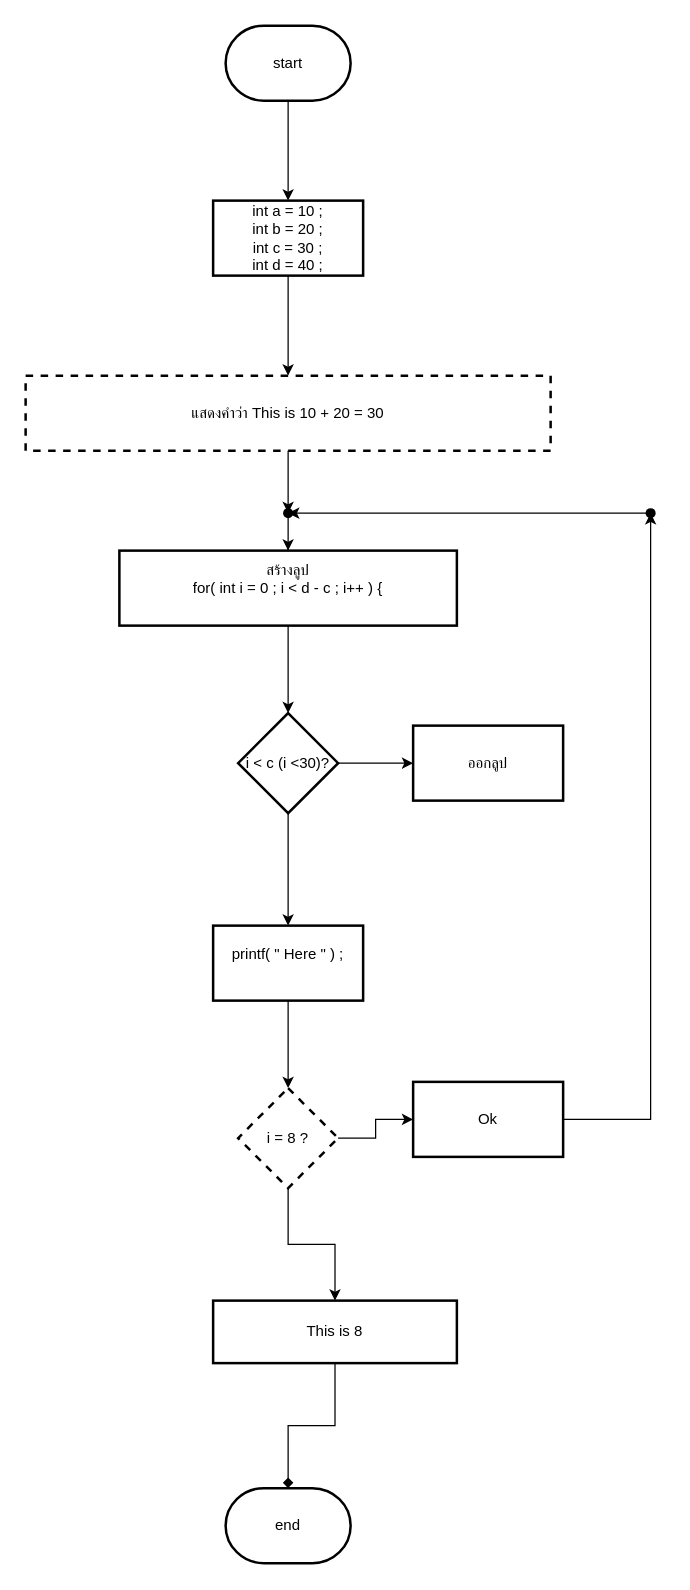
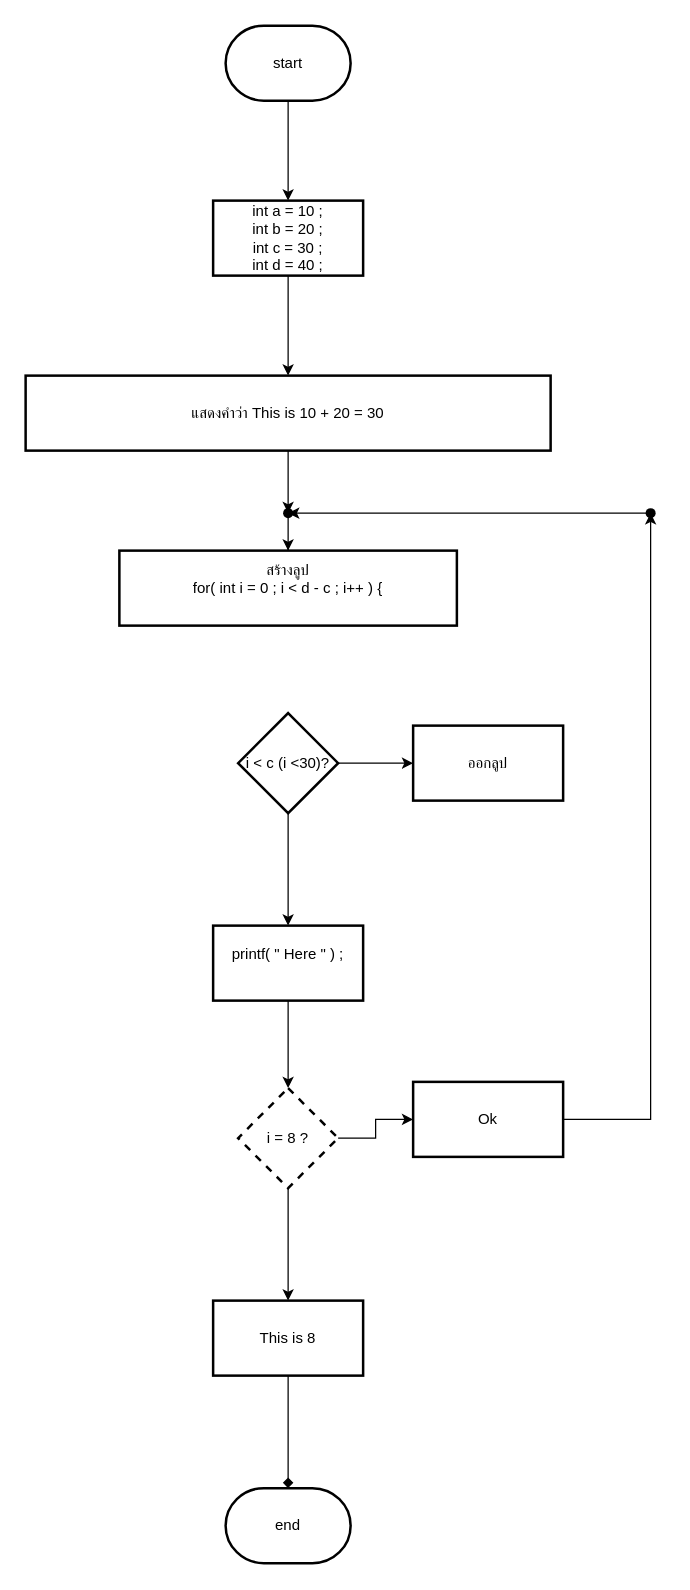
node "แสดงคำว่า This is 10 + 20 = 30": style dashed -> solid
edge "สร้างลูป for( int i = 0 ; i < d - c ; i++ ) {" -> "i < c (i <30)?": removed
node "This is 8": size 244x63 -> 150x75
